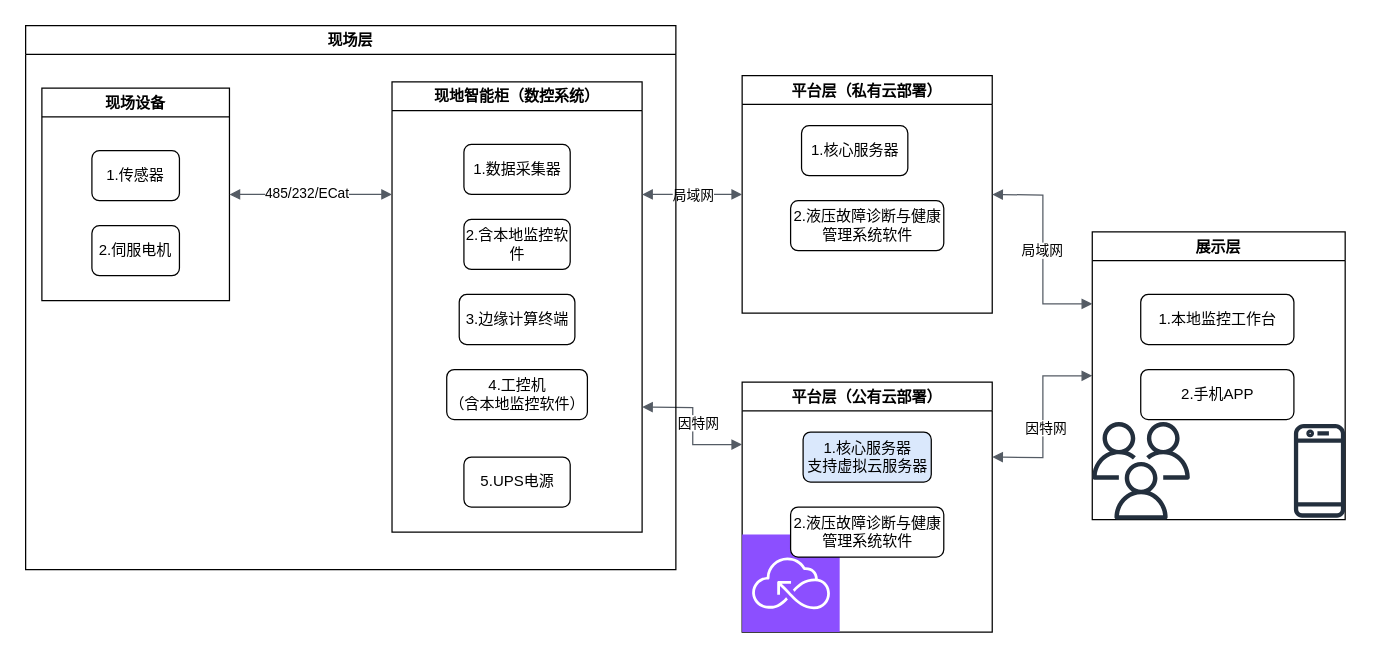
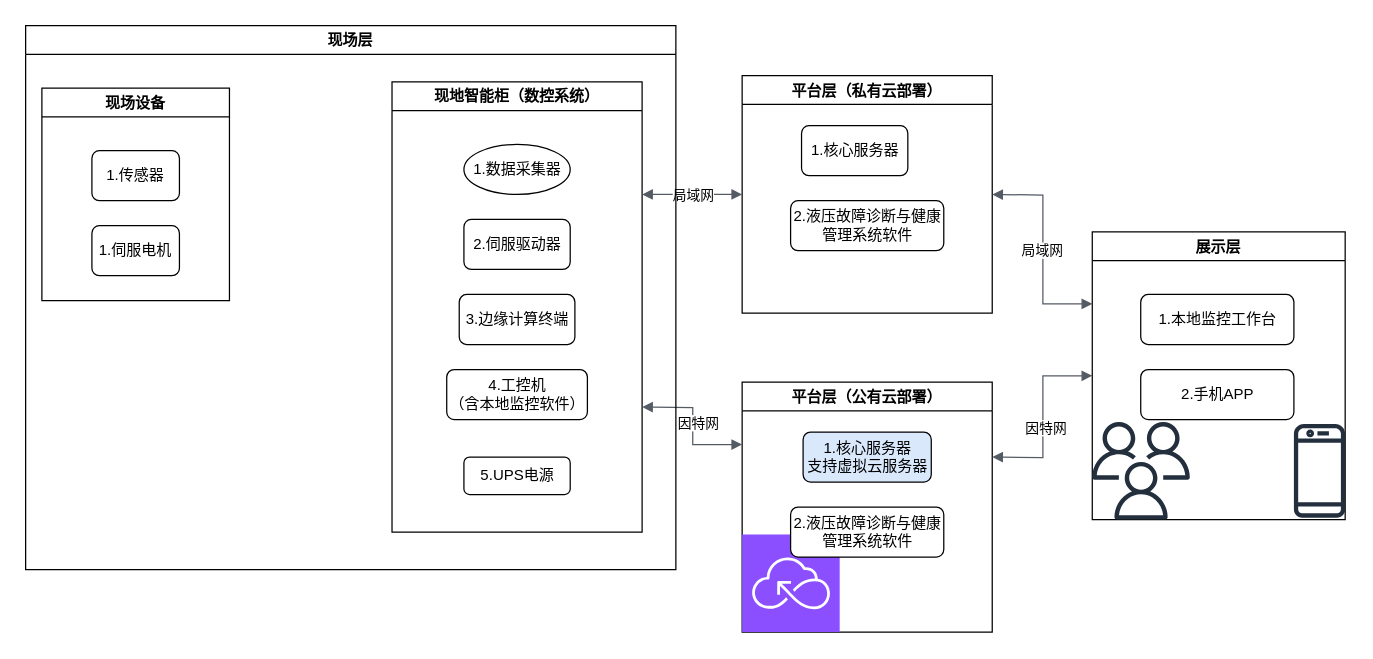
node "1.数据采集器": shape rounded rectangle -> ellipse
edge "现场设备" -- "现地智能柜（数控系统）": removed, label "485/232/ECat"
node "2.含本地监控软件": label "2.含本地监控软件" -> "2.伺服驱动器"
node "2.伺服电机": label "2.伺服电机" -> "1.伺服电机"
node "5.UPS电源": size 106x50 -> 106x38
